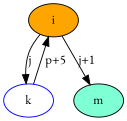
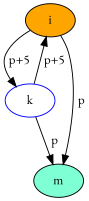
edge "i" -> "k": label "j " -> " p+5"
edge "i" -> "m": label "j+1" -> "  p"
edge "k" -> "m": added, label "p"
